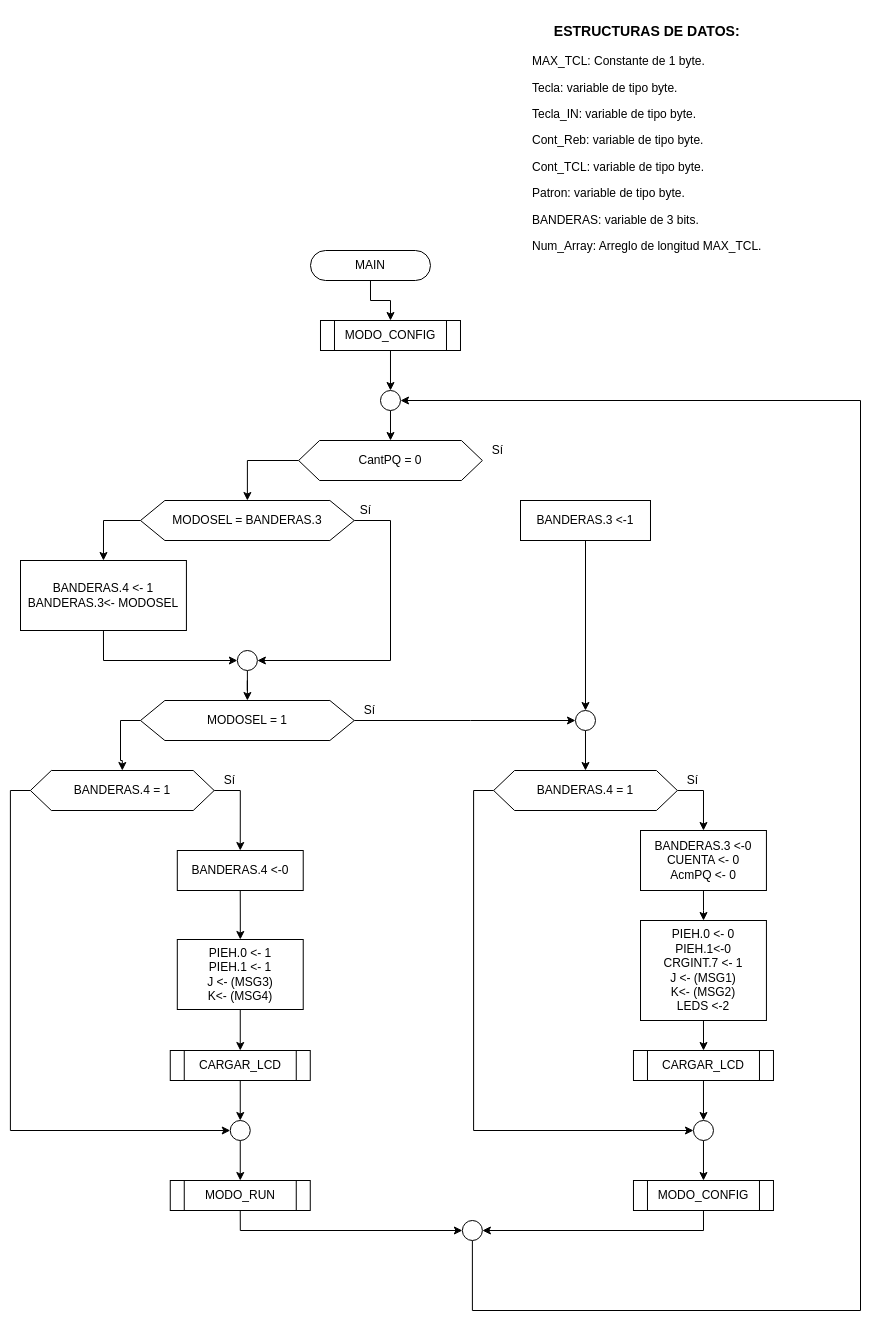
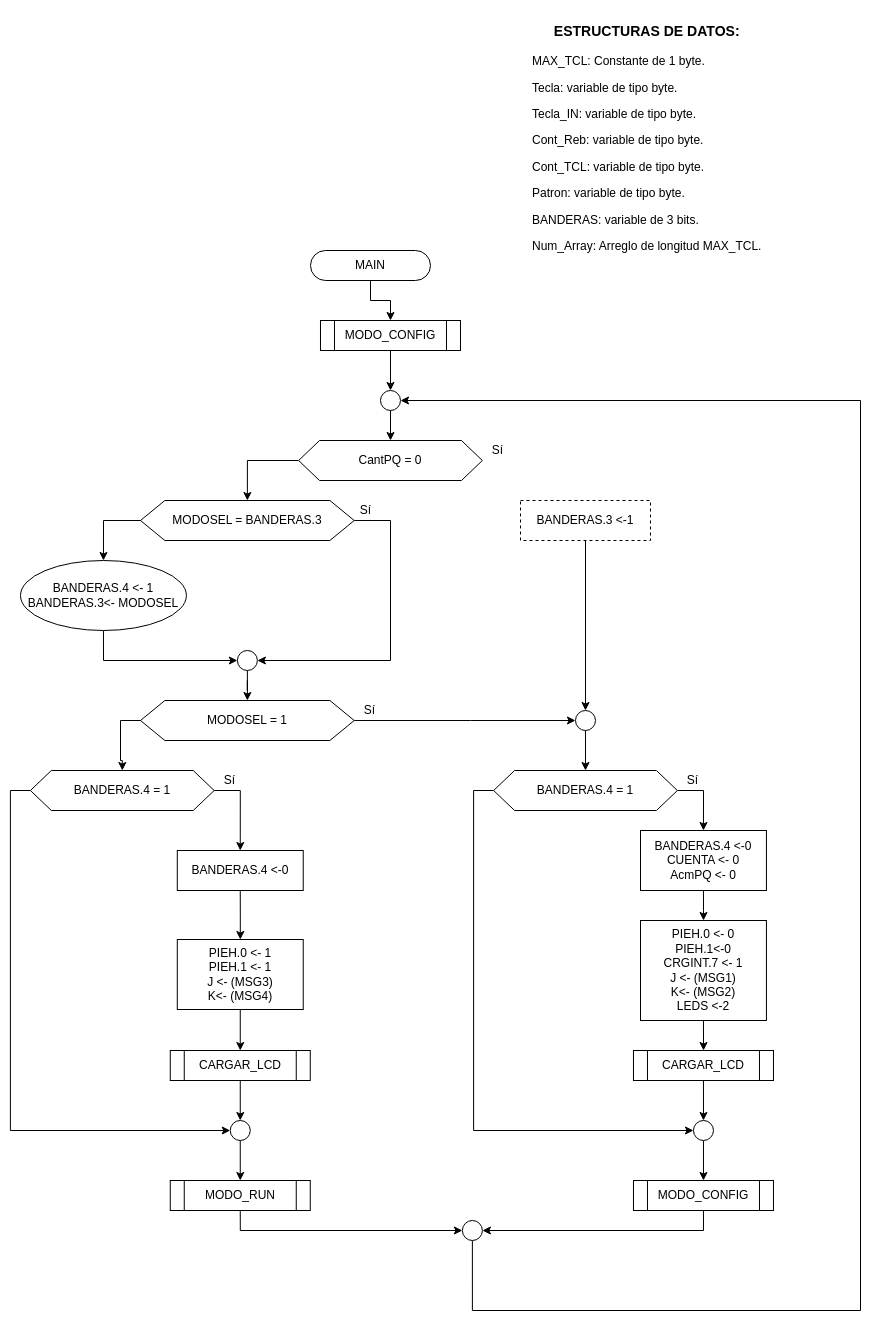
node "BANDERAS.3 <-1": style solid -> dashed
node "BANDERAS.4 <- 1 BANDERAS.3<- MODOSEL": shape rectangle -> ellipse
node "BANDERAS.3 <-0 CUENTA <- 0 AcmPQ <- 0": label "BANDERAS.3 <-0 CUENTA <- 0 AcmPQ <- 0" -> "BANDERAS.4 <-0 CUENTA <- 0 AcmPQ <- 0"
